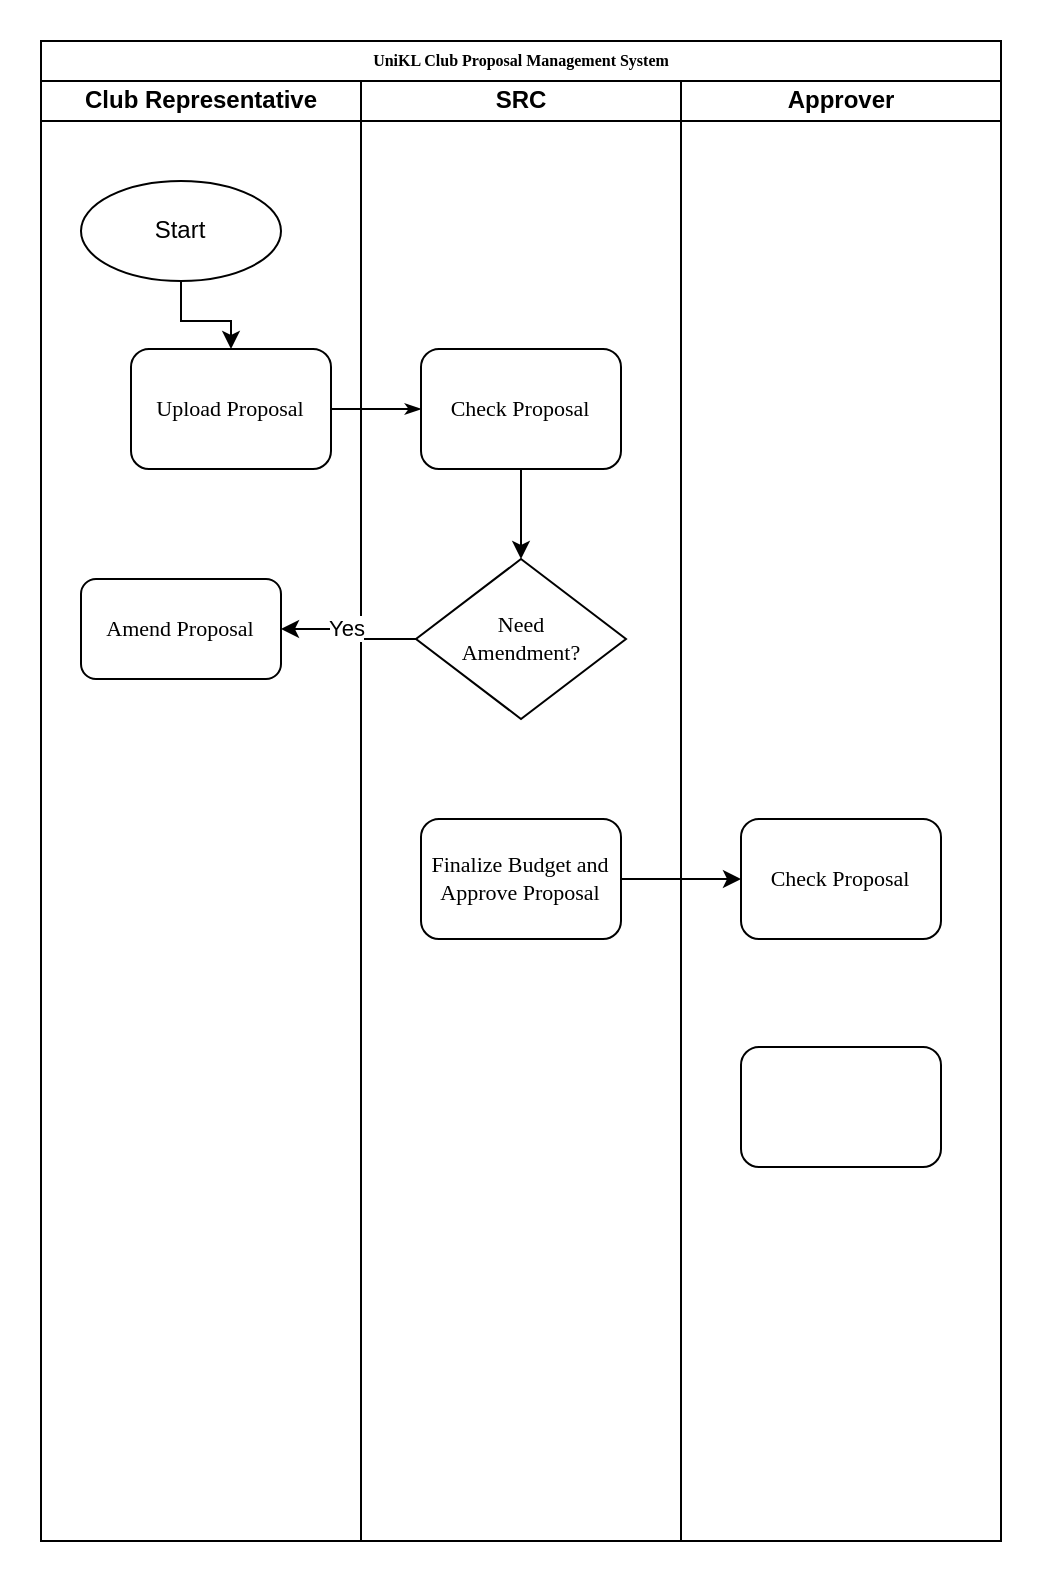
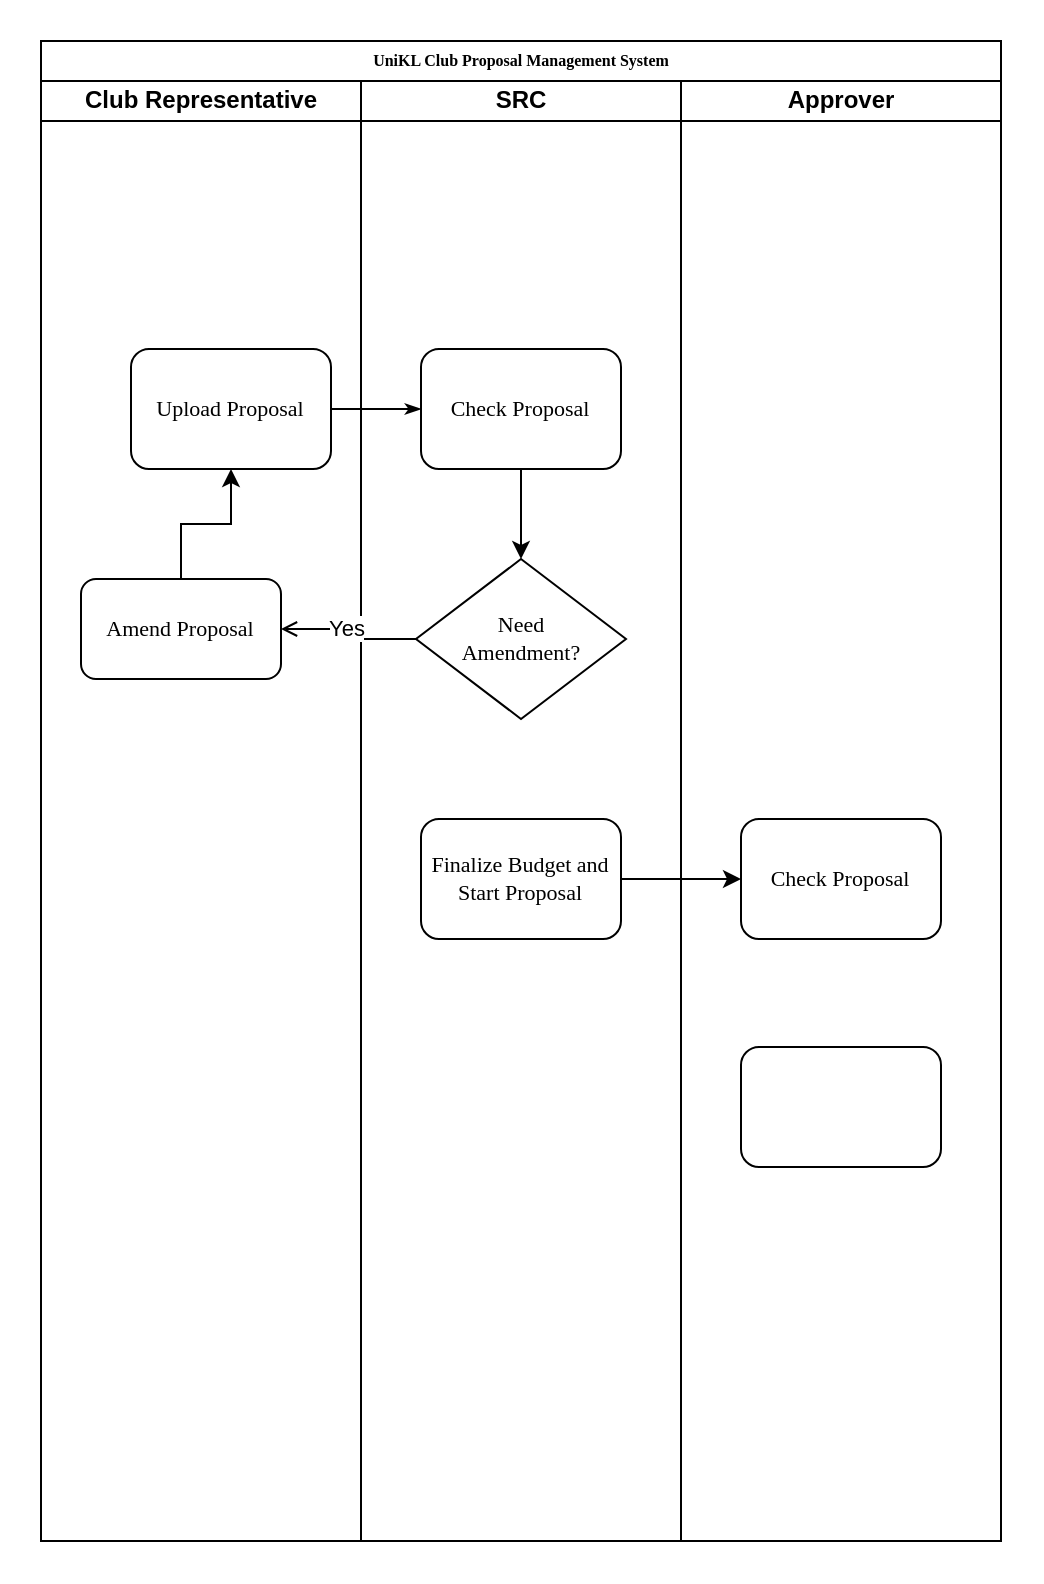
node "Start": removed
edge "Start" -> "Upload Proposal": removed
edge "Amend Proposal" -> "Upload Proposal": added
edge "Need Amendment?" -> "Amend Proposal": arrowhead classic -> open
node "Finalize Budget and Approve Proposal": label "Finalize Budget and Approve Proposal" -> "Finalize Budget and Start Proposal"
